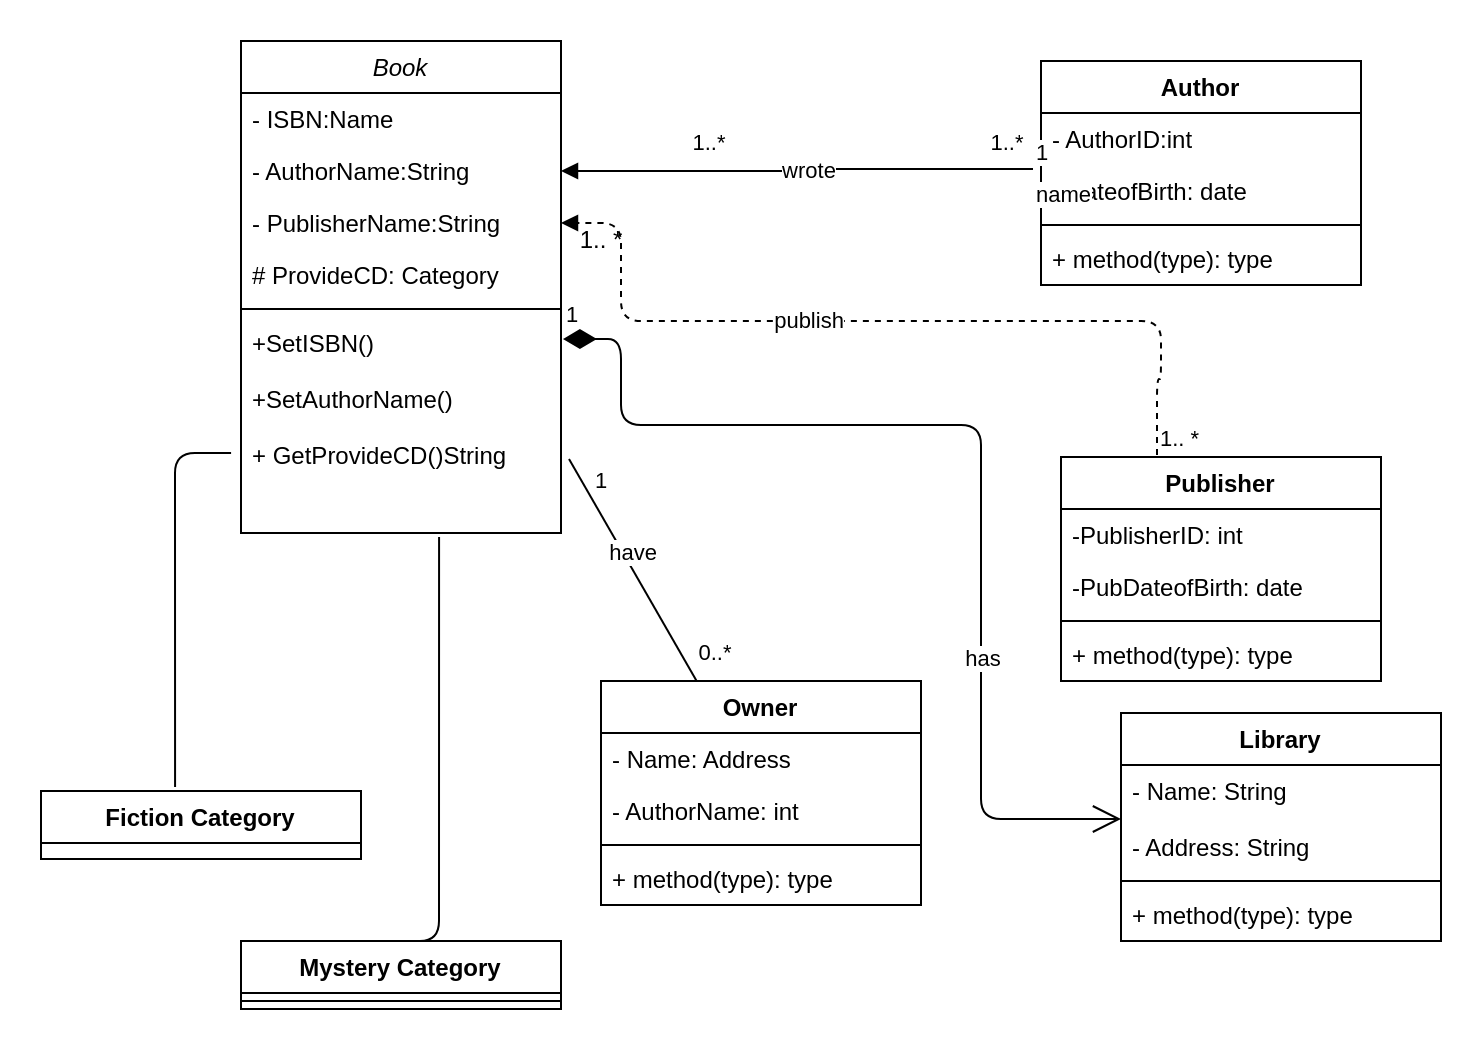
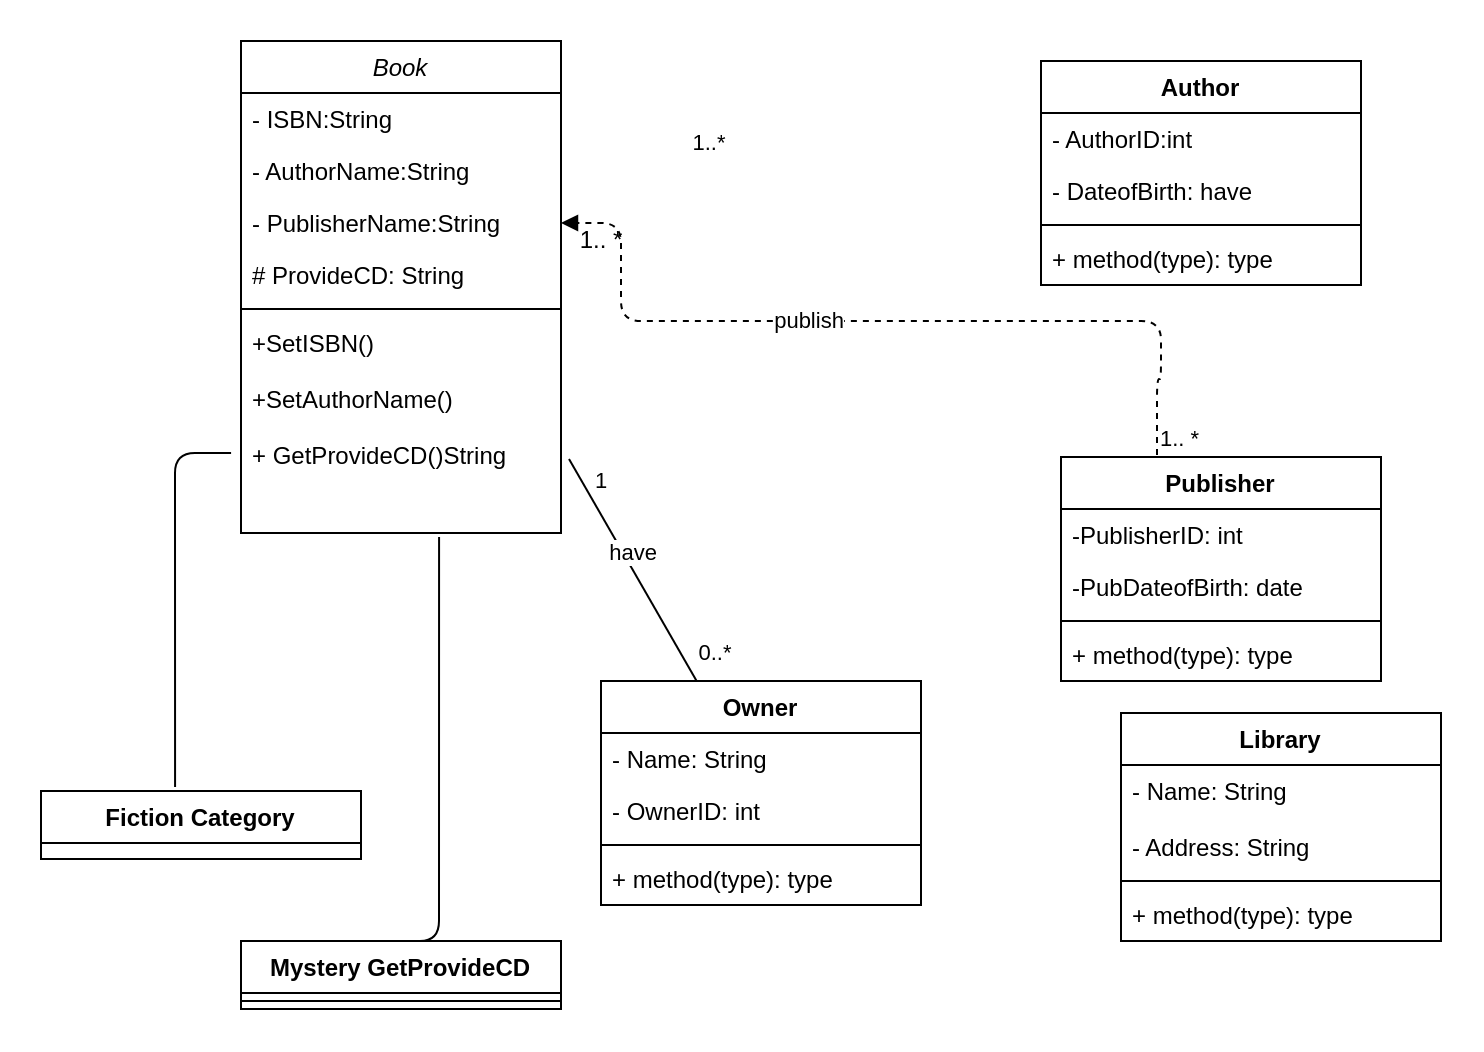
node "- ISBN:Name": label "- ISBN:Name" -> "- ISBN:String"
edge "- AuthorID:int" -> "- AuthorName:String": removed, labels "1", "1..*", "wrote", "name"
node "- DateofBirth: date": label "- DateofBirth: date" -> "- DateofBirth: have"
node "# ProvideCD: Category": label "# ProvideCD: Category" -> "# ProvideCD: String"
edge "+SetISBN() +SetAuthorName() + GetProvideCD()String" -- "- Name: String - Address: String": removed, labels "1", "has"
node "- Name: Address": label "- Name: Address" -> "- Name: String"
node "- AuthorName: int": label "- AuthorName: int" -> "- OwnerID: int"
node "Mystery Category": label "Mystery Category" -> "Mystery GetProvideCD"
